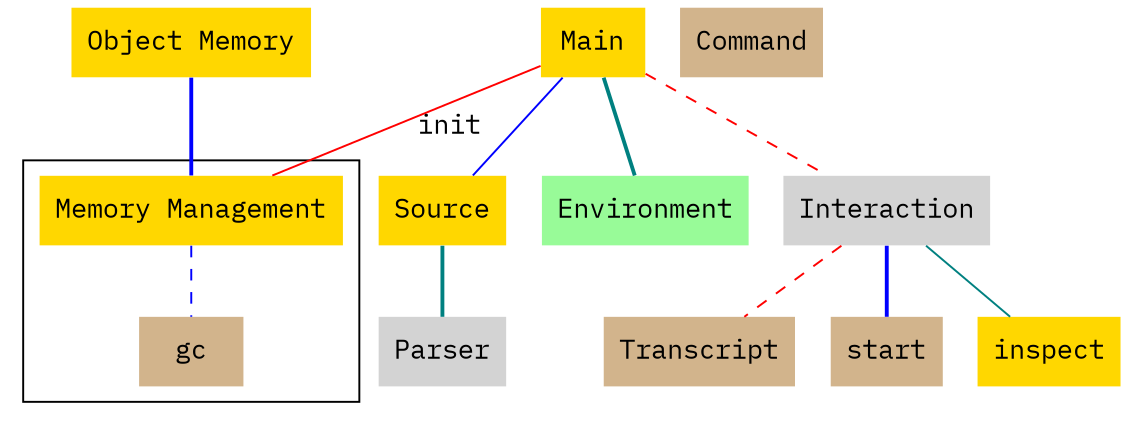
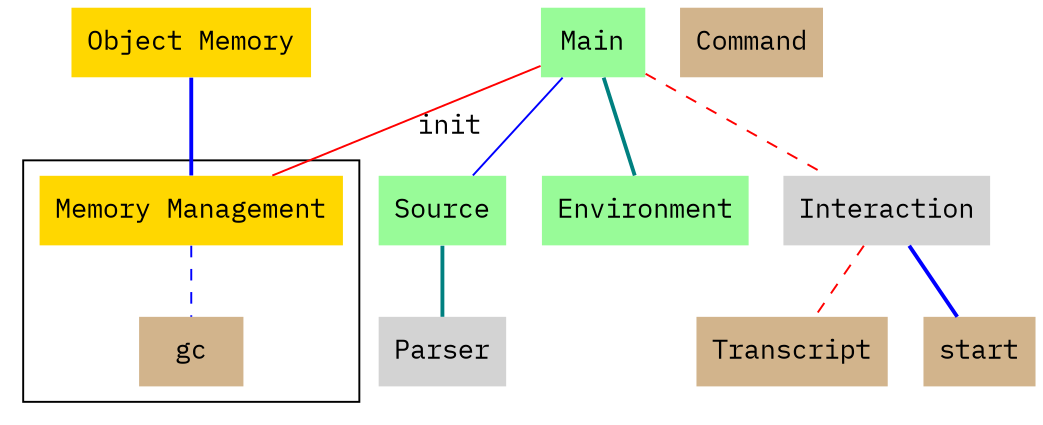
node "Main": fillcolor gold -> palegreen
node "Source": fillcolor gold -> palegreen
node "inspect": removed
